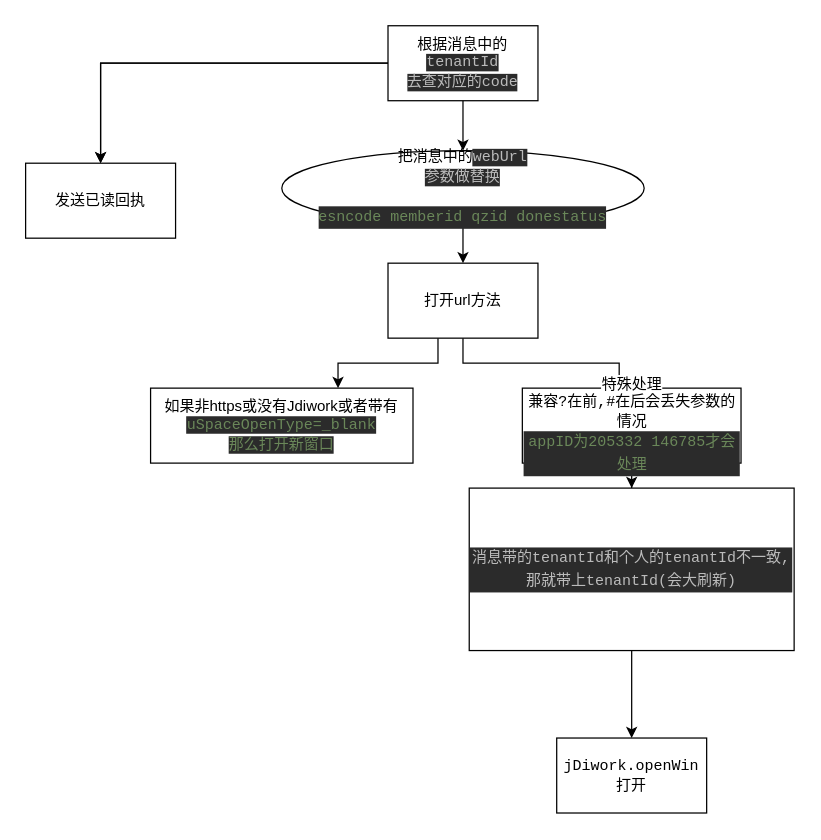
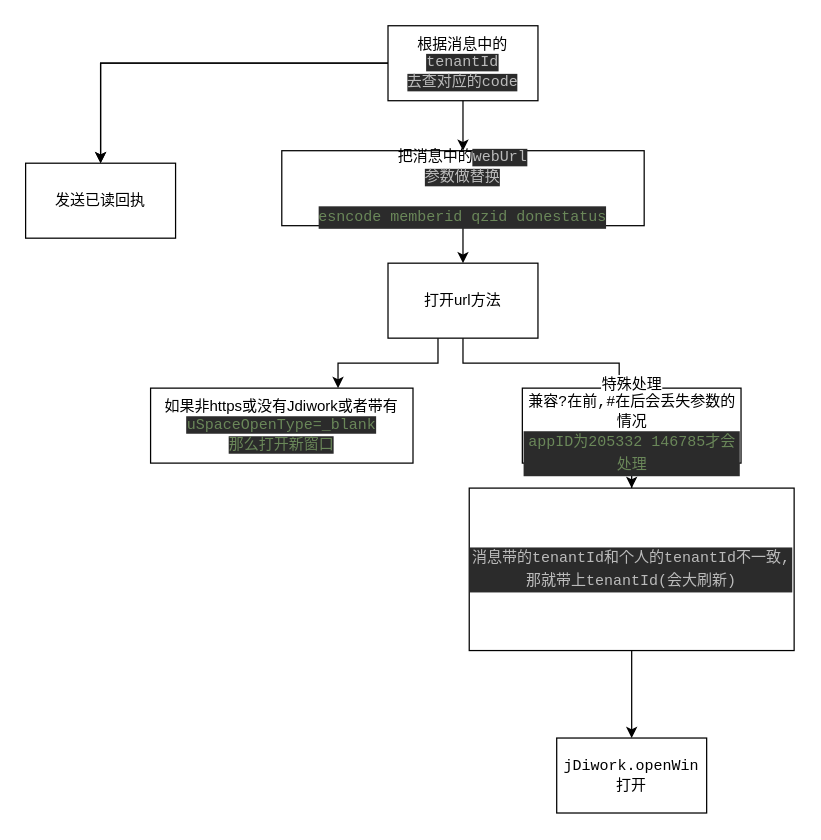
node "把消息中的webUrl 参数做替换 esncode memberid qzid donestatus": shape ellipse -> rectangle
